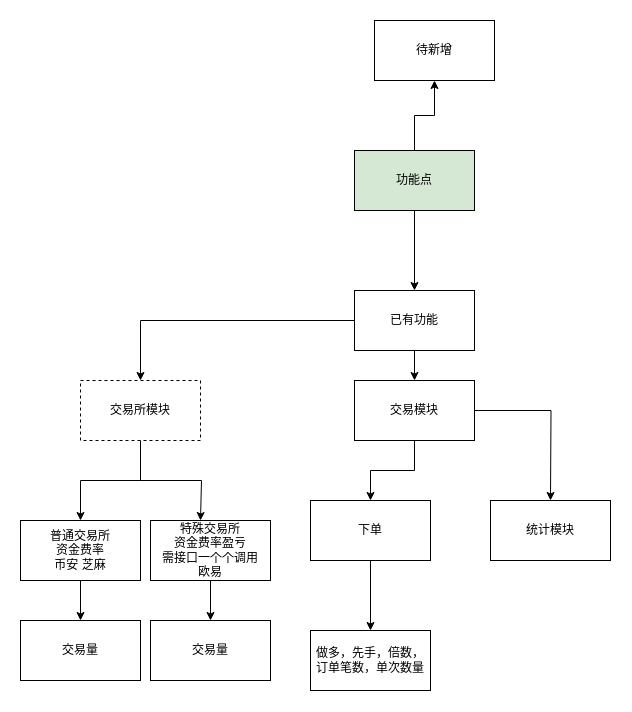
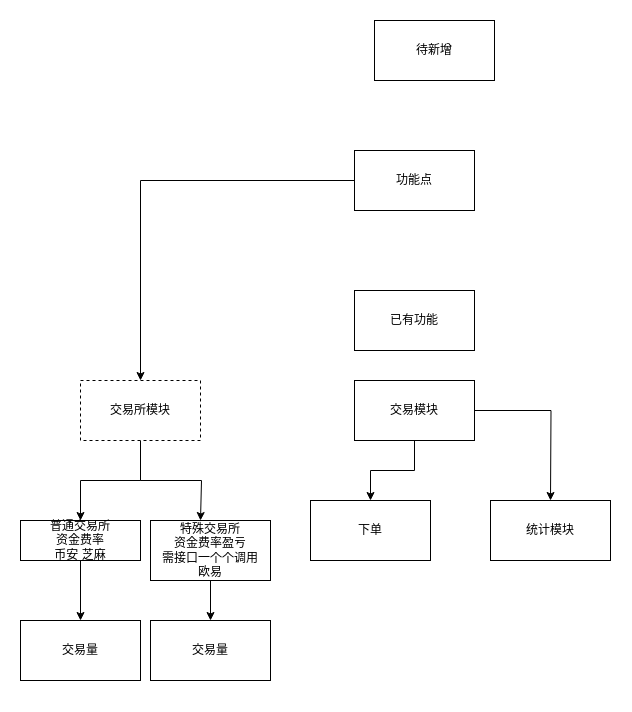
edge "功能点" -> "待新增": removed
node "功能点": fillcolor #d5e8d4 -> #ffffff
edge "功能点" -> "已有功能": now "功能点" -> "交易所模块"
edge "已有功能" -> "交易所模块": removed
edge "已有功能" -> "交易模块": removed
node "普通交易所 资金费率 币安 芝麻": size 120x60 -> 120x40
edge "下单" -> "做多，先手，倍数，订单笔数，单次数量": removed
node "做多，先手，倍数，订单笔数，单次数量": removed
